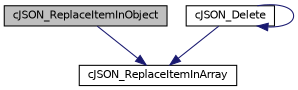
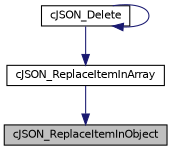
edge "cJSON_ReplaceItemInObject" -> "cJSON_ReplaceItemInArray": reversed
